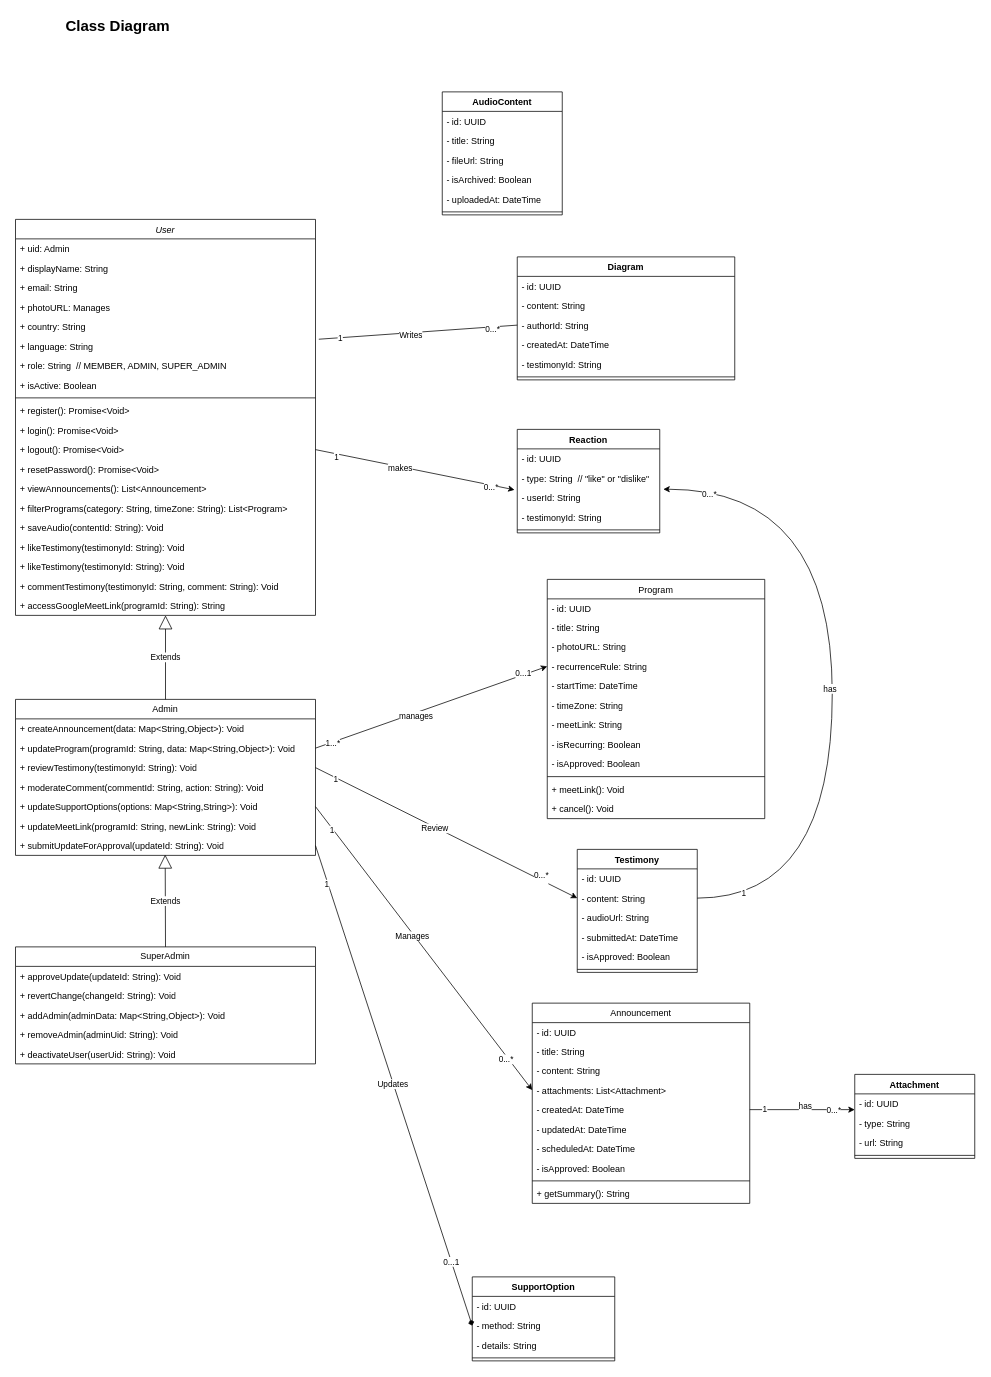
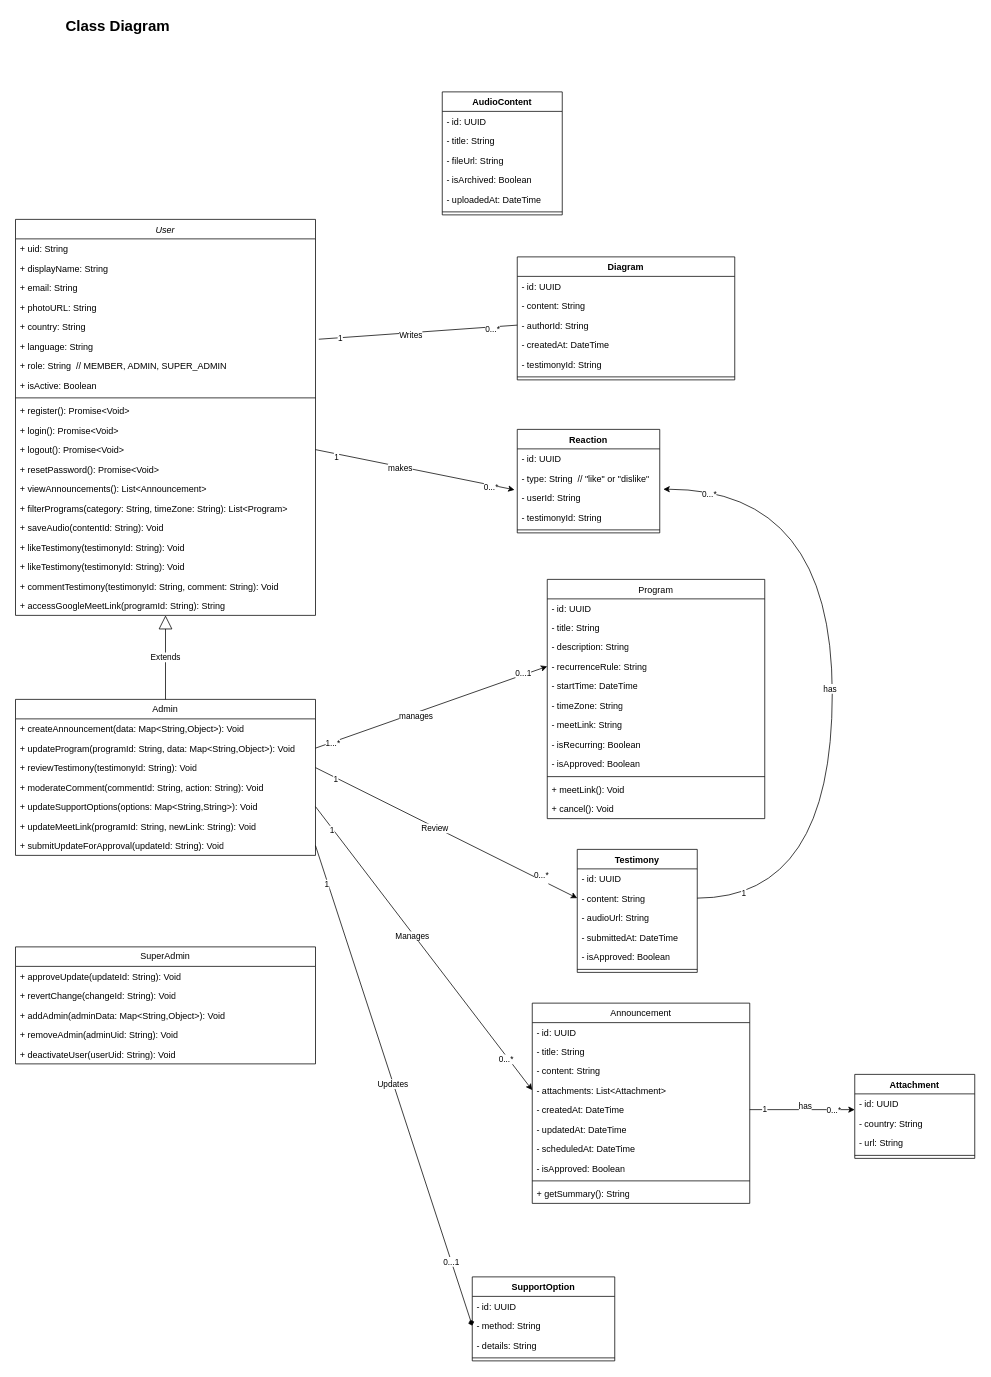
node "+ uid: Admin": label "+ uid: Admin" -> "+ uid: String"
node "+ photoURL: Manages": label "+ photoURL: Manages" -> "+ photoURL: String"
node "- photoURL: String": label "- photoURL: String" -> "- description: String"
edge "SuperAdmin" -> "+ submitUpdateForApproval(updateId: String): Void": removed, label "Extends"
node "- type: String": label "- type: String" -> "- country: String"
